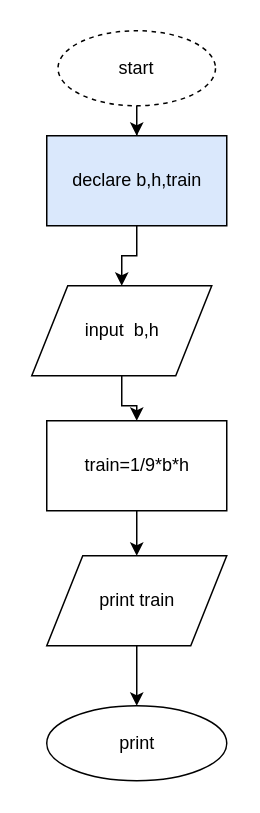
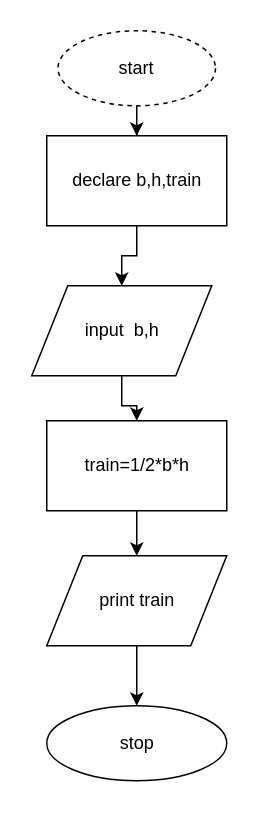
node "declare b,h,train": fillcolor #dae8fc -> #ffffff
node "train=1/9*b*h": label "train=1/9*b*h" -> "train=1/2*b*h"
node "print": label "print" -> "stop"
